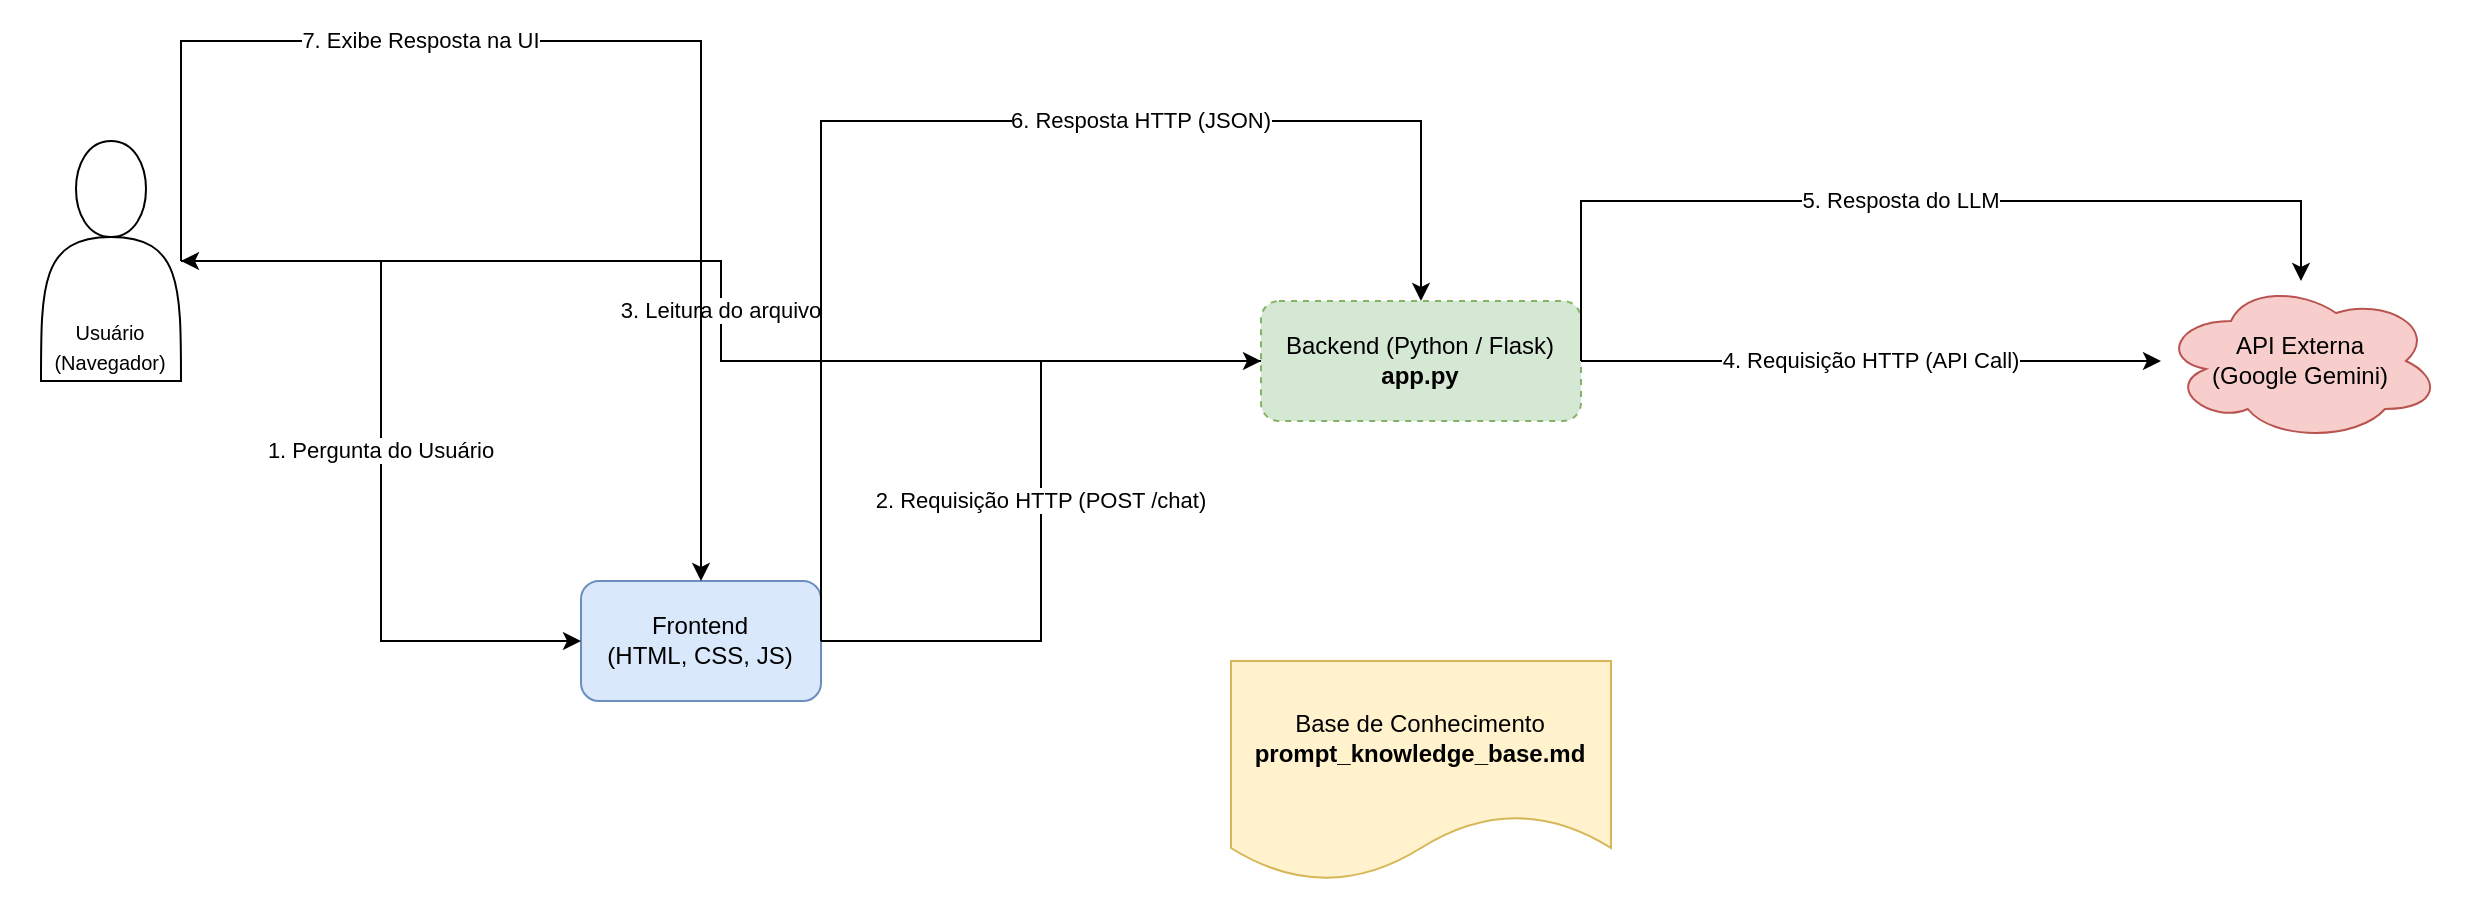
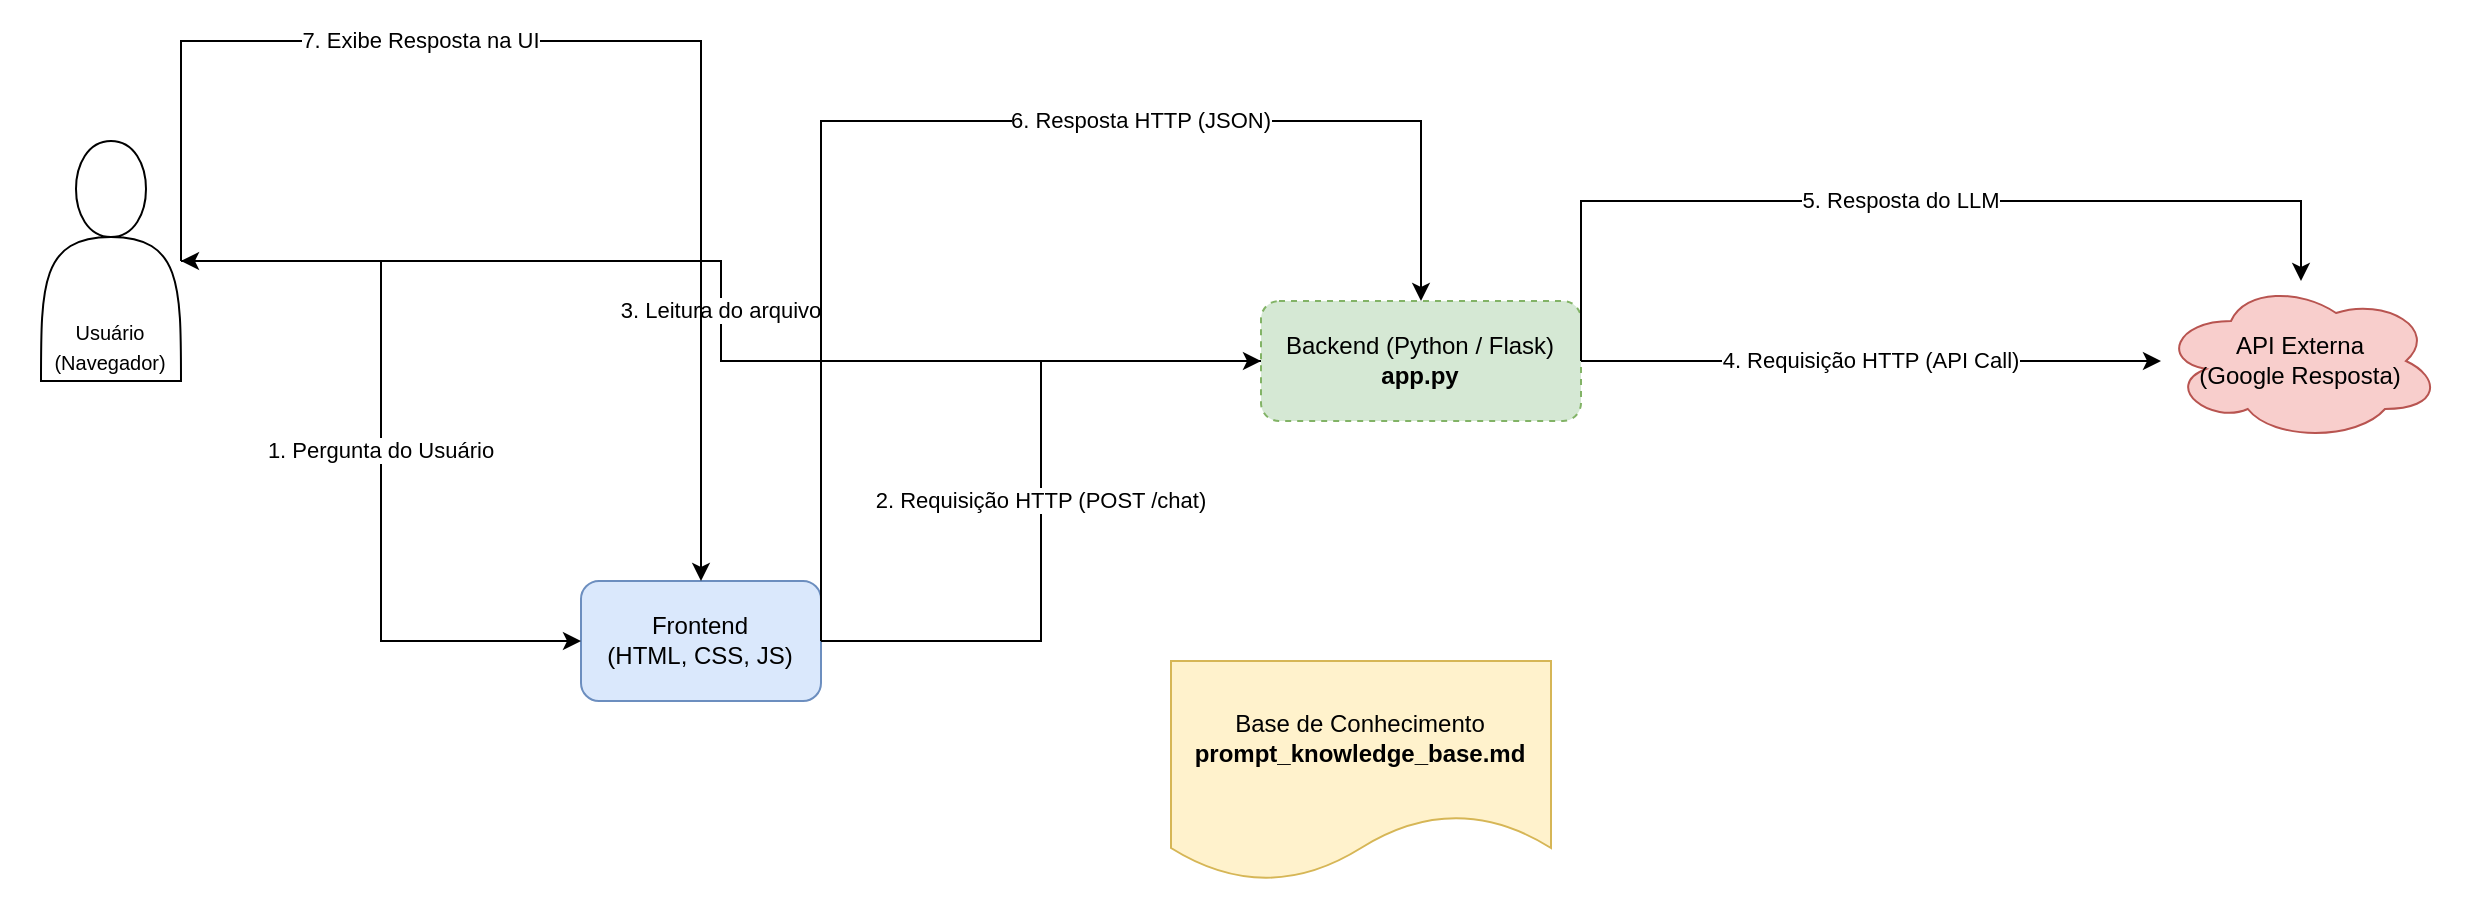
node "API Externa (Google Gemini)": label "API Externa (Google Gemini)" -> "API Externa (Google Resposta)"
node "Base de Conhecimento prompt_knowledge_base.md": moved (1421, 771) -> (1361, 771)
